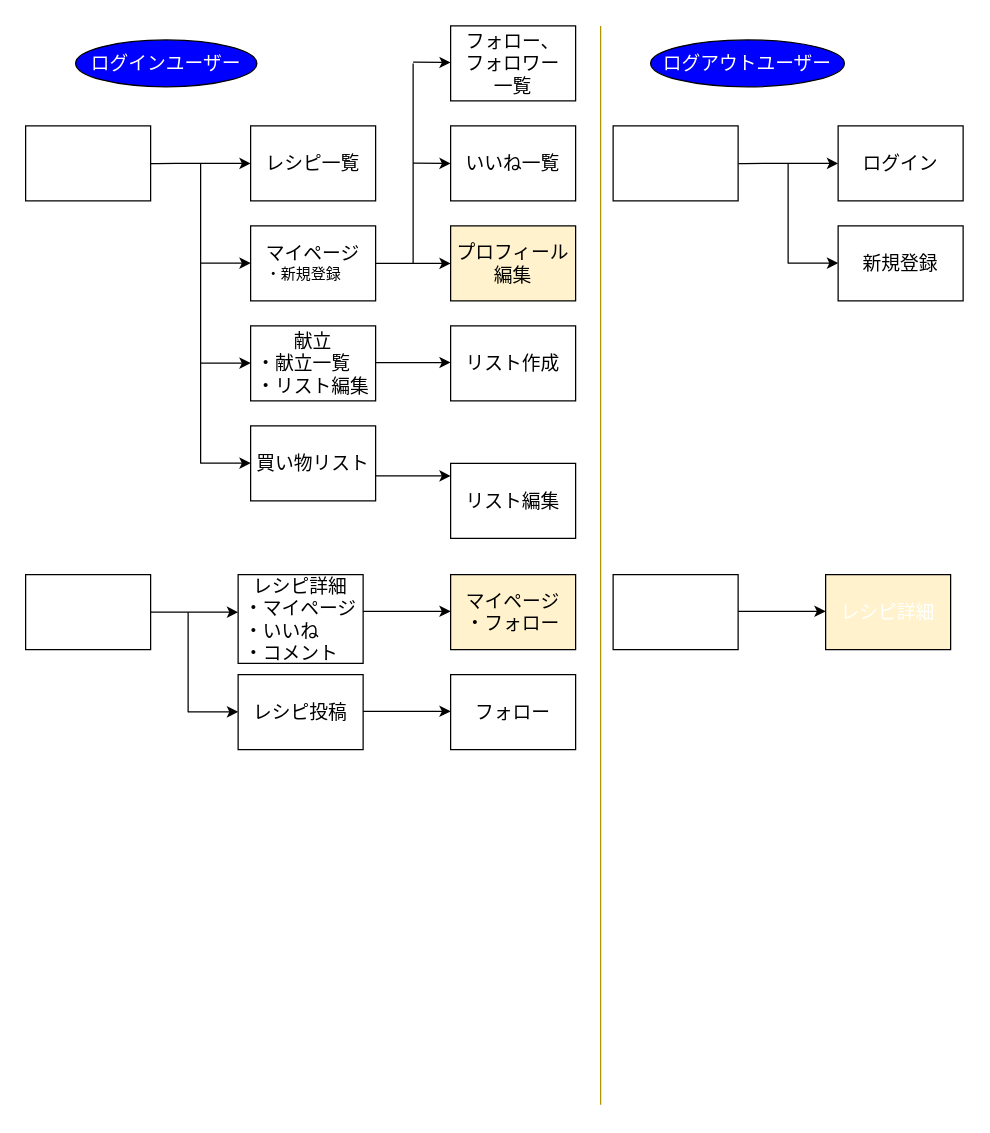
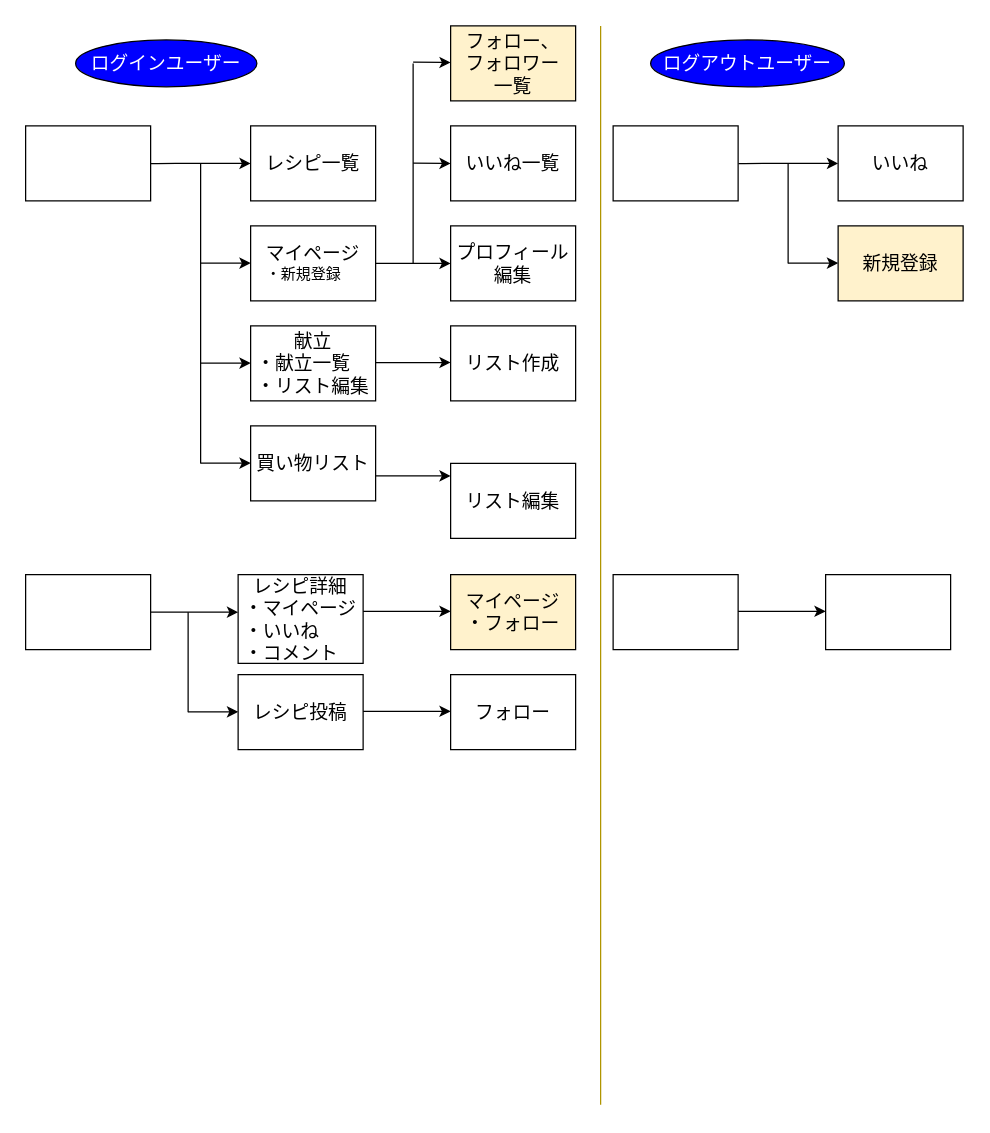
node "フォロー、 フォロワー 一覧": fillcolor #ffffff -> #fff2cc
node "ログイン": label "ログイン" -> "いいね"
node "プロフィール編集": fillcolor #fff2cc -> #ffffff
node "新規登録": fillcolor #ffffff -> #fff2cc
node "レシピ詳細": fillcolor #fff2cc -> #ffffff
